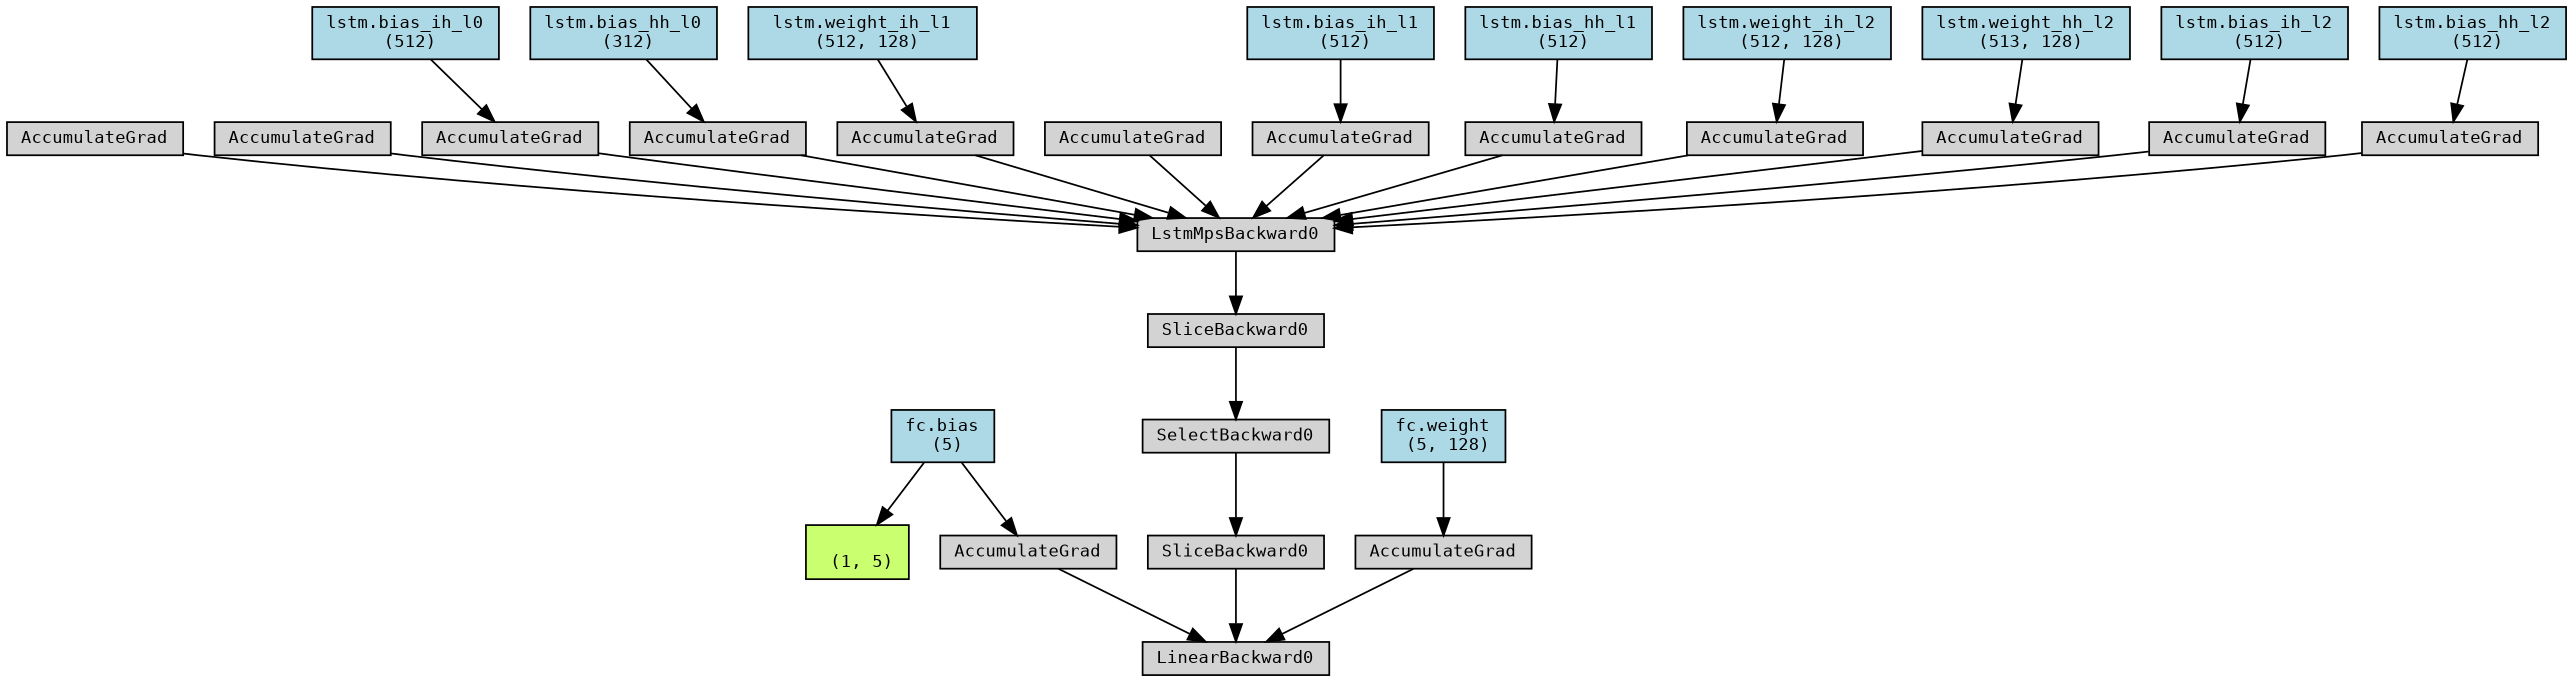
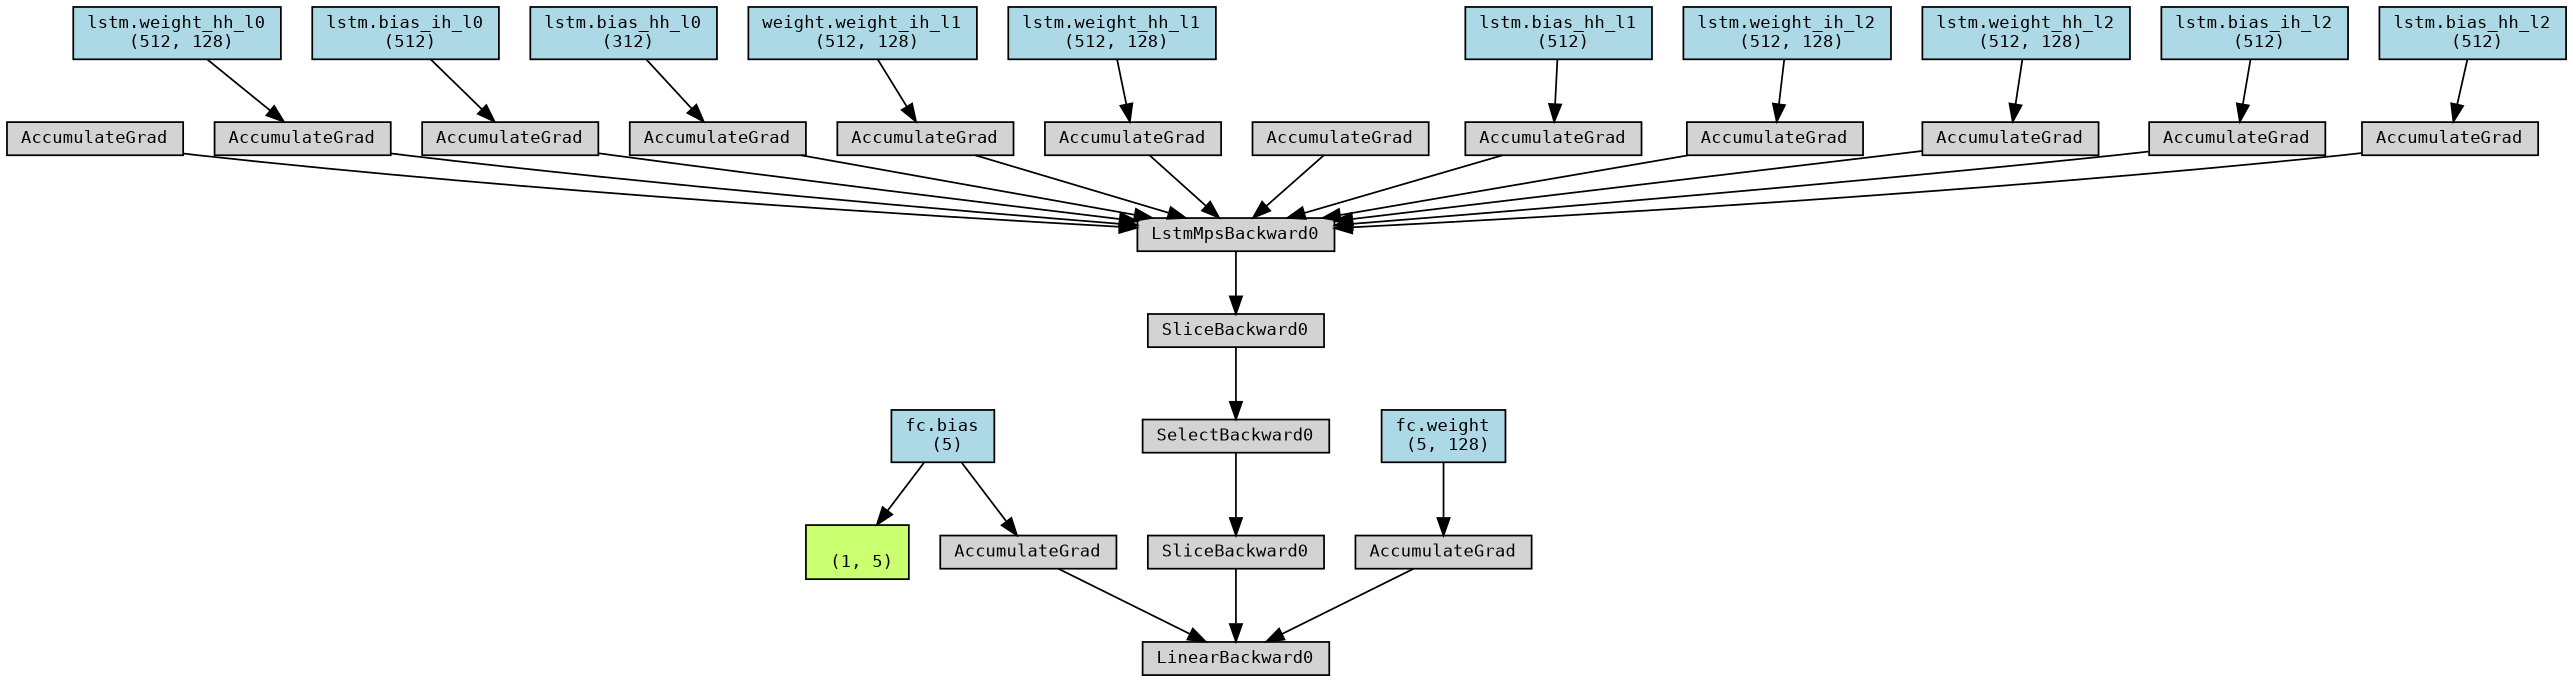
node "lstm.weight_hh_l0 (512, 128)": added
node "lstm.weight_ih_l1 (512, 128)": label "lstm.weight_ih_l1 (512, 128)" -> "weight.weight_ih_l1 (512, 128)"
node "lstm.weight_hh_l1 (512, 128)": added
node "lstm.bias_ih_l1 (512)": removed
node "lstm.weight_hh_l2 (513, 128)": label "lstm.weight_hh_l2 (513, 128)" -> "lstm.weight_hh_l2 (512, 128)"
